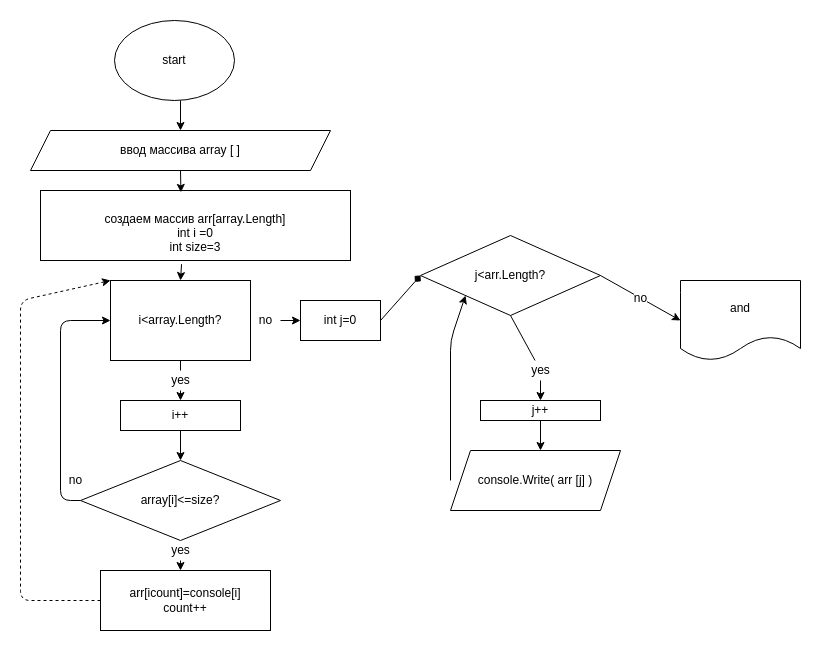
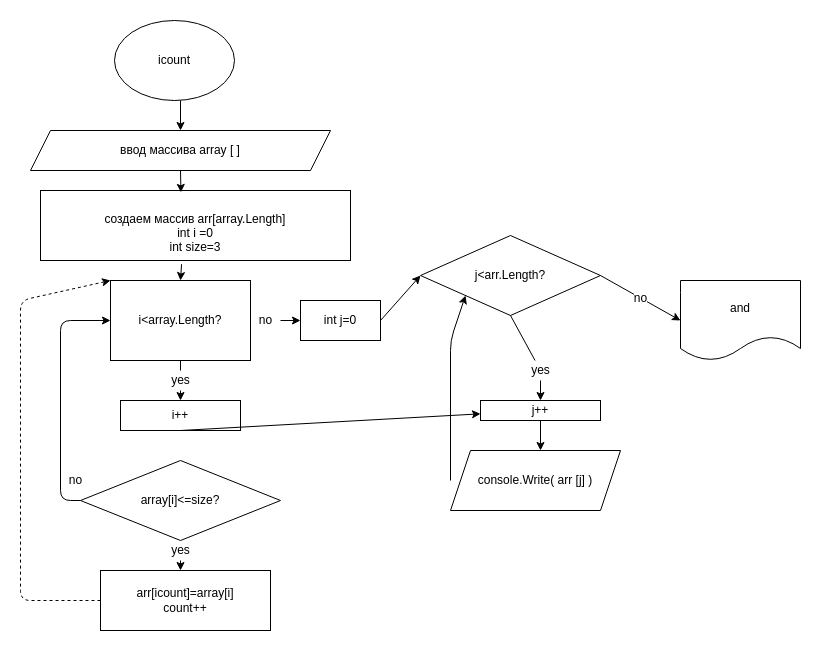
node "start": label "start" -> "icount"
edge "int j=0" -> "j<arr.Length?": arrowhead diamond -> classic
edge "i++" -> "array[i]<=size?": now "i++" -> "j++"
node "arr[icount]=console[i] count++": label "arr[icount]=console[i] count++" -> "arr[icount]=array[i] count++"
